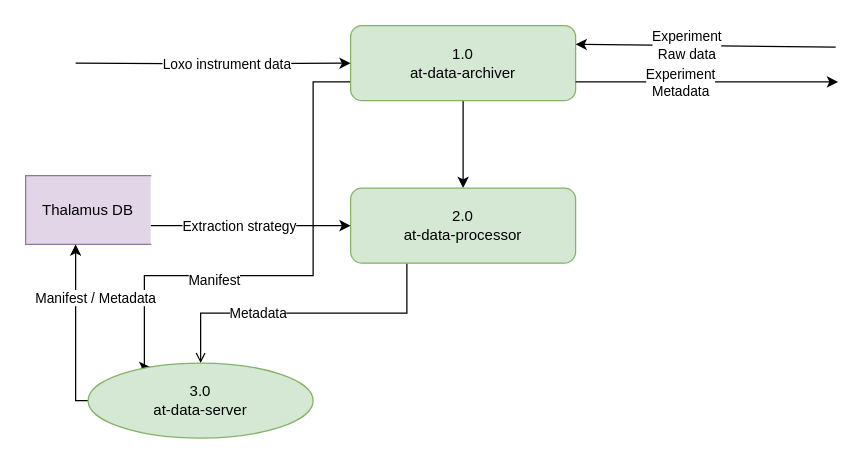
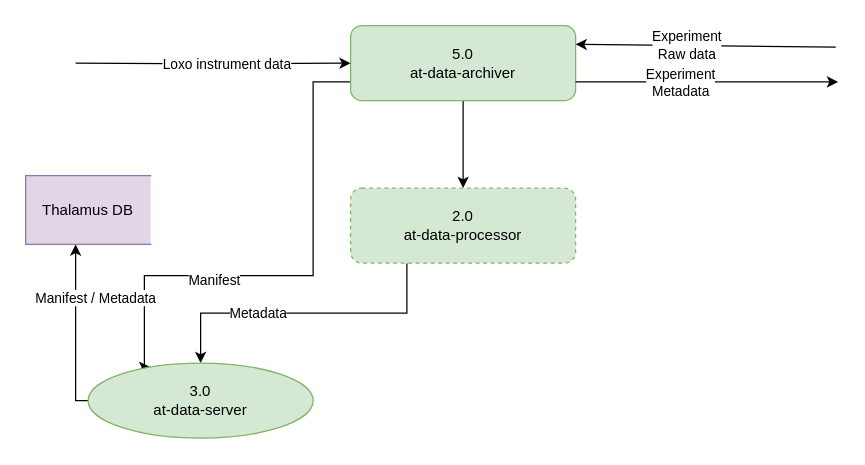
node "1.0 at-data-archiver": label "1.0 at-data-archiver" -> "5.0 at-data-archiver"
edge "Thalamus DB" -> "2.0 at-data-processor": removed, label "Extraction strategy"
node "2.0 at-data-processor": style solid -> dashed
edge "2.0 at-data-processor" -> "3.0 at-data-server": arrowhead open -> classic
